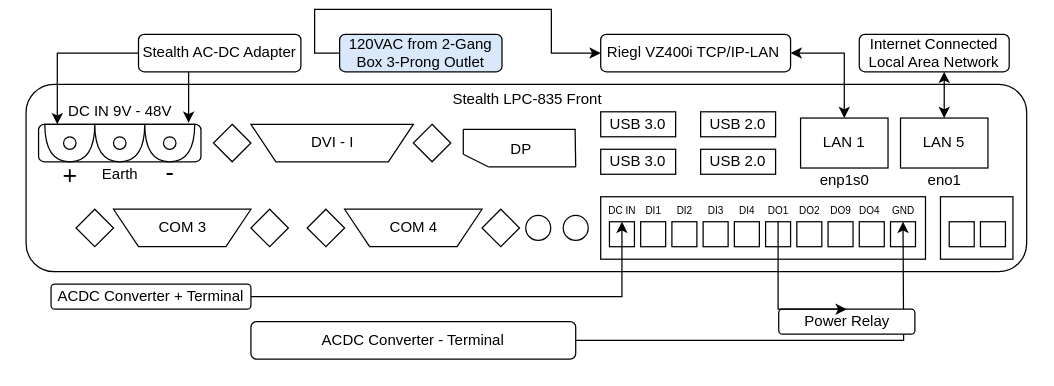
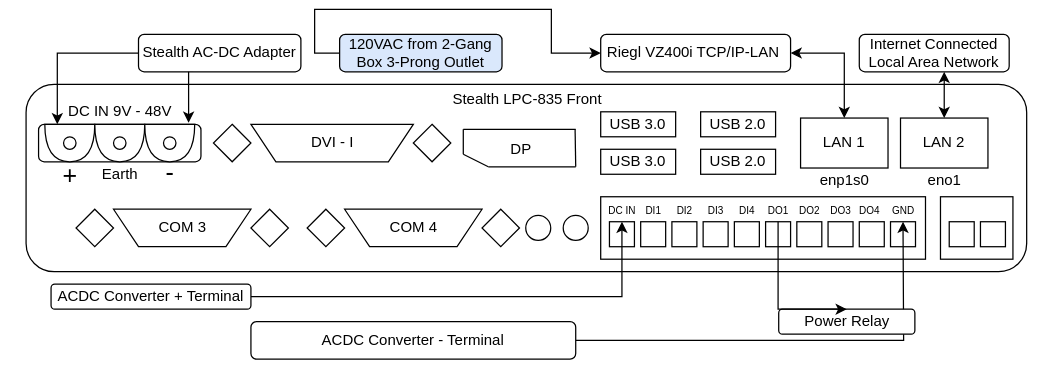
node "LAN 5": label "LAN 5" -> "LAN 2"
node "DO9": label "DO9" -> "DO3"
